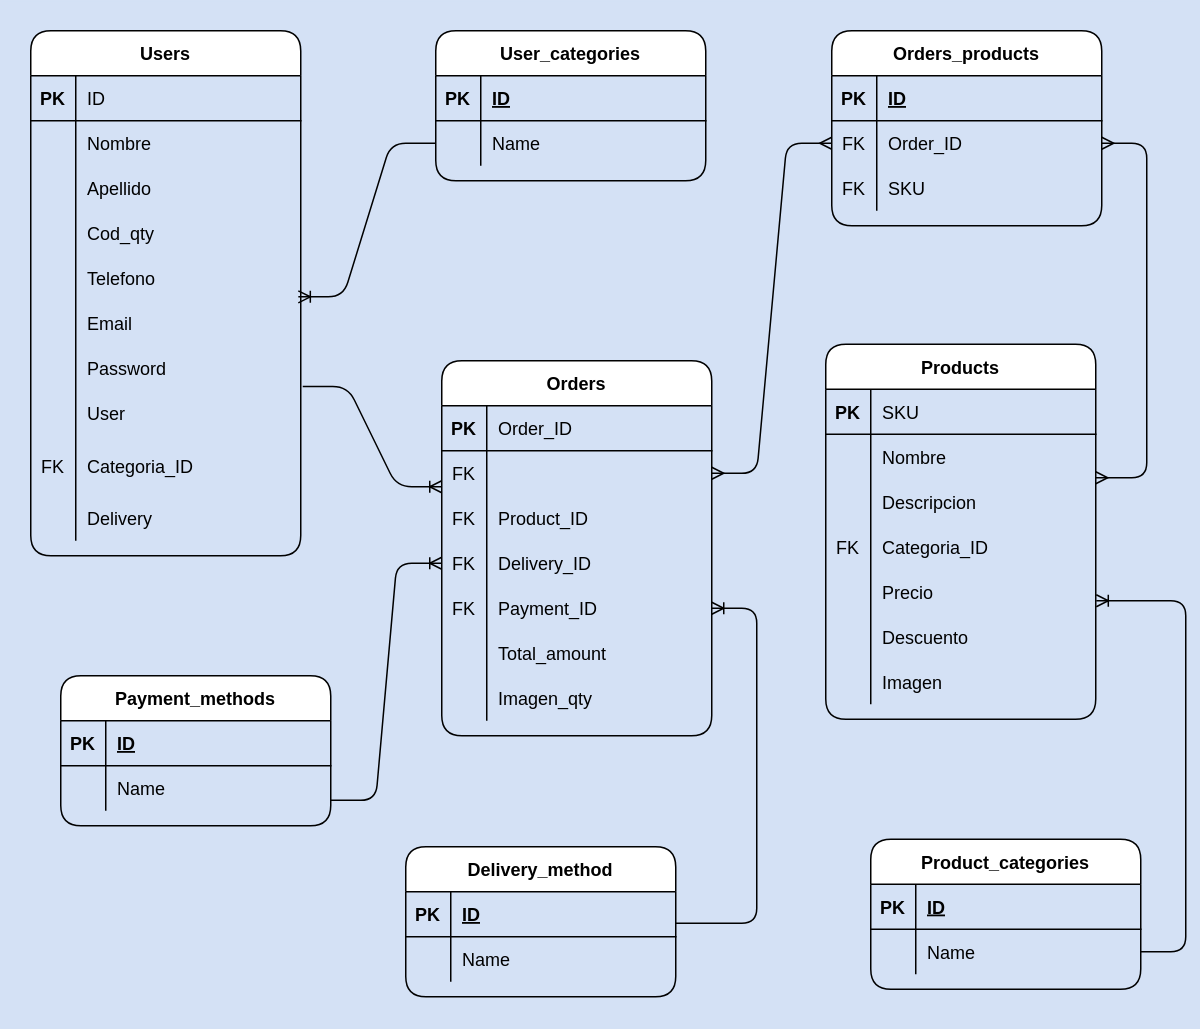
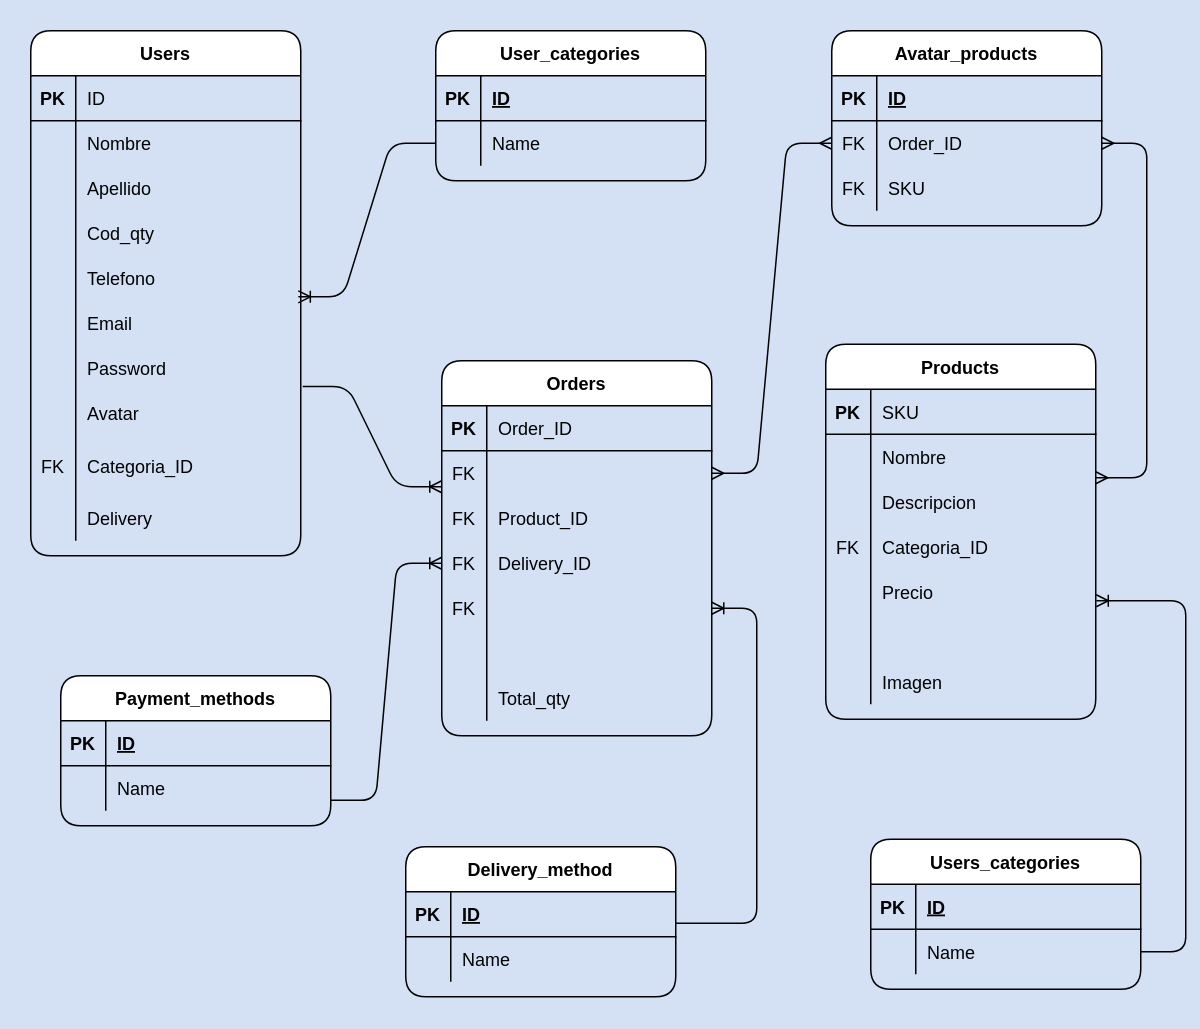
node "Orders_products": label "Orders_products" -> "Avatar_products"
node "User": label "User" -> "Avatar"
node "Payment_ID": removed
node "Descuento": removed
node "Total_amount": removed
node "Imagen_qty": label "Imagen_qty" -> "Total_qty"
node "Product_categories": label "Product_categories" -> "Users_categories"
